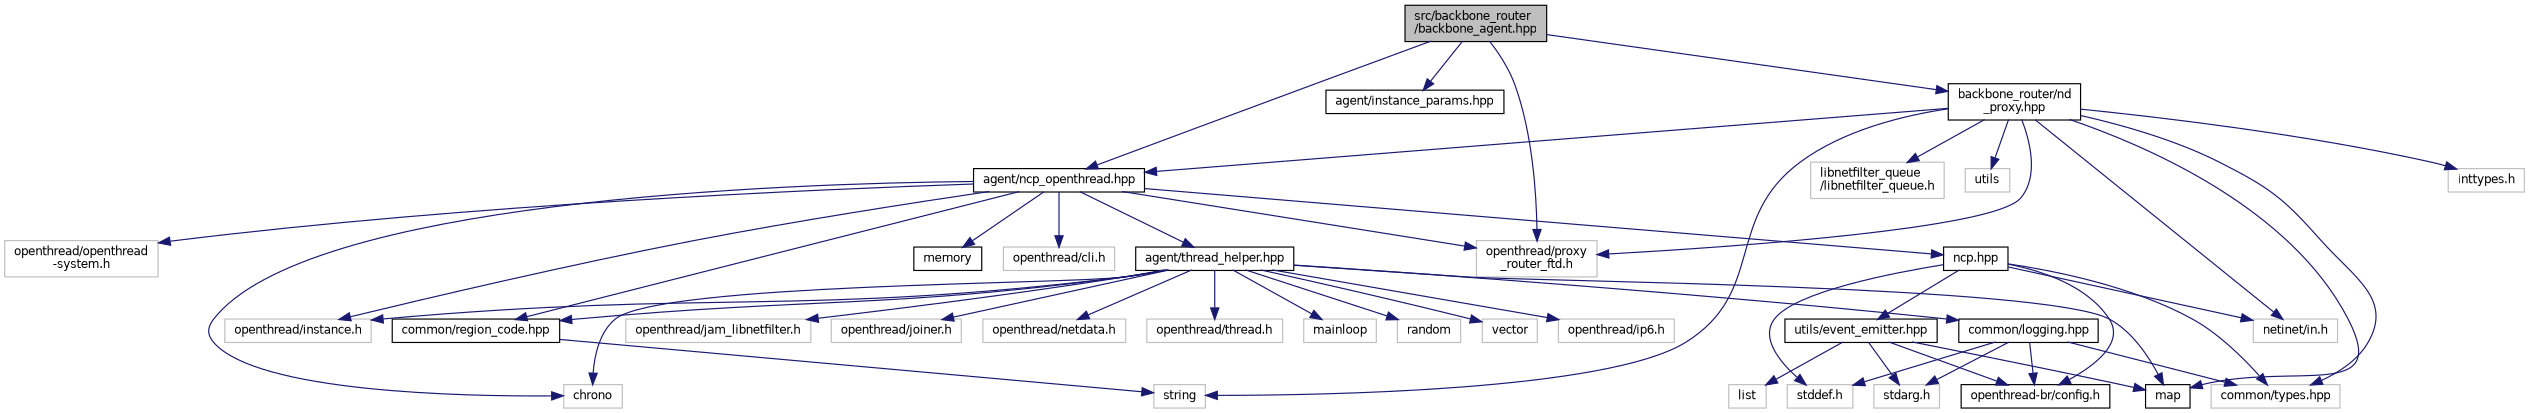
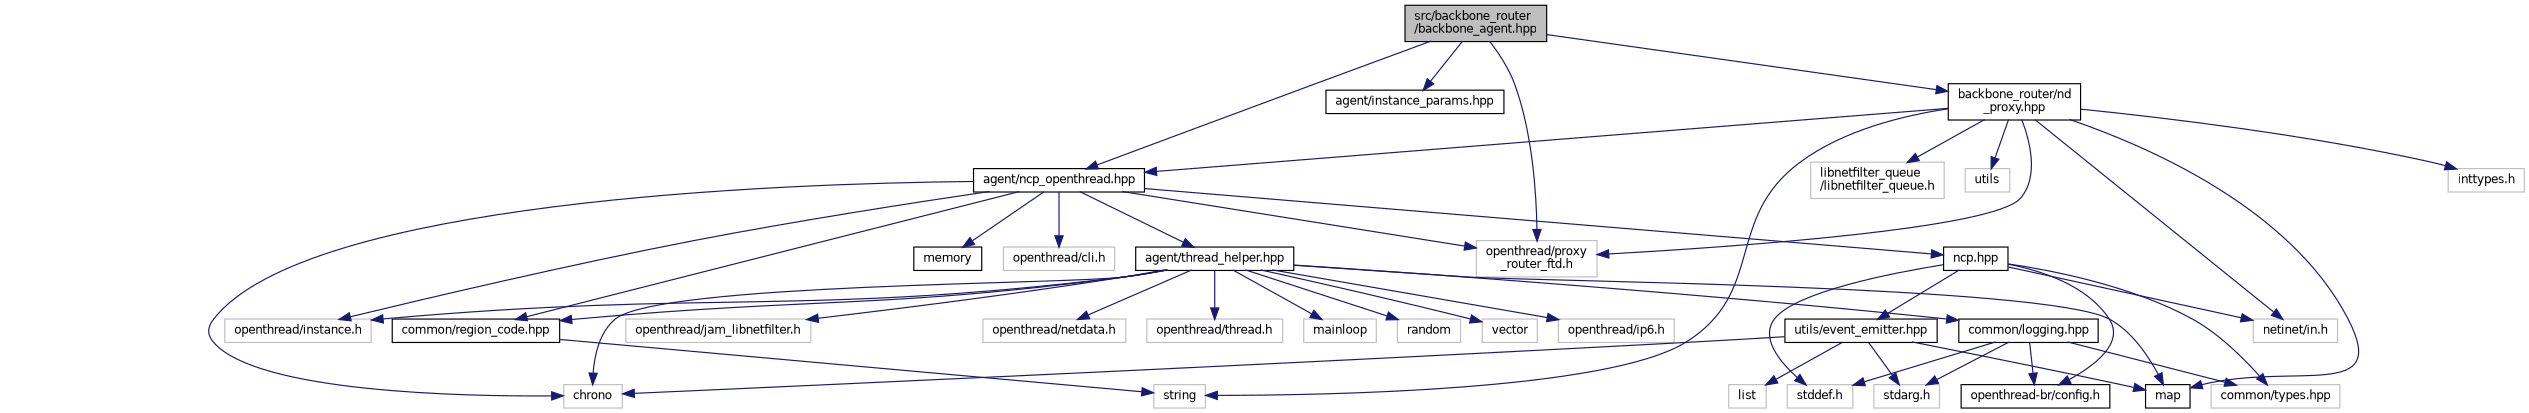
edge "backbone_router/nd _proxy.hpp" -> "common/types.hpp": removed
node "openthread/openthread -system.h": removed
node "openthread/joiner.h": removed
edge "utils/event_emitter.hpp" -> "openthread-br/config.h": now "utils/event_emitter.hpp" -> "chrono"
